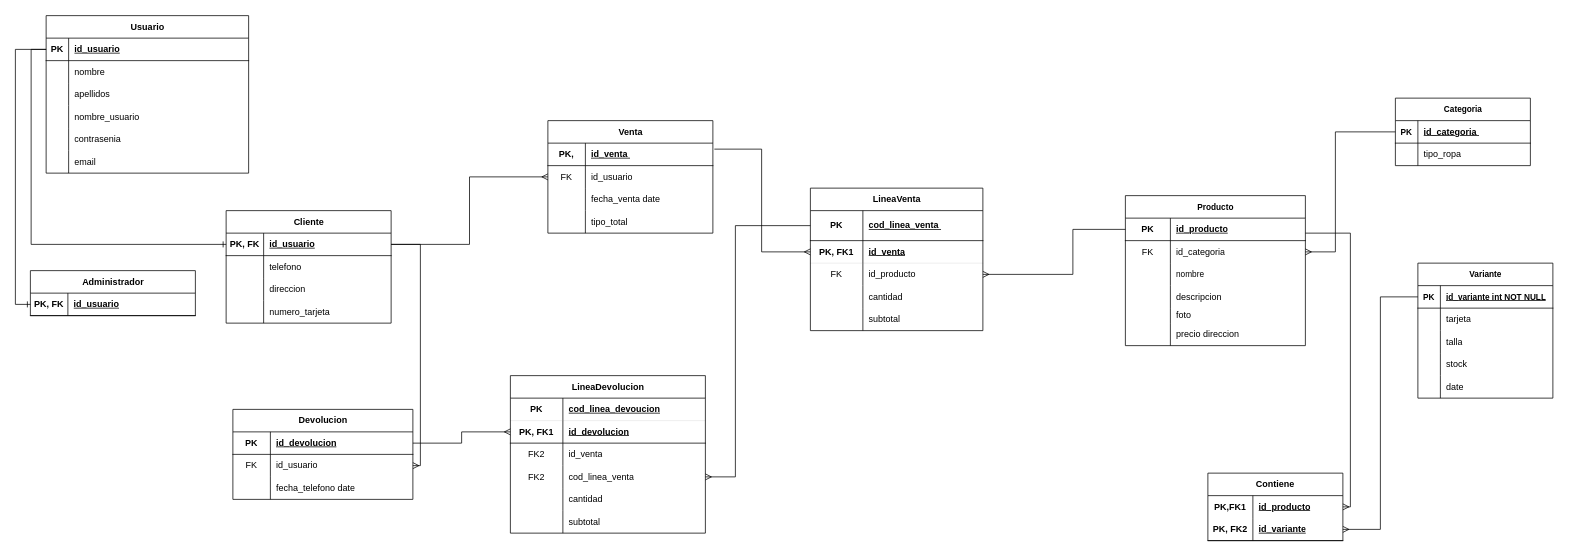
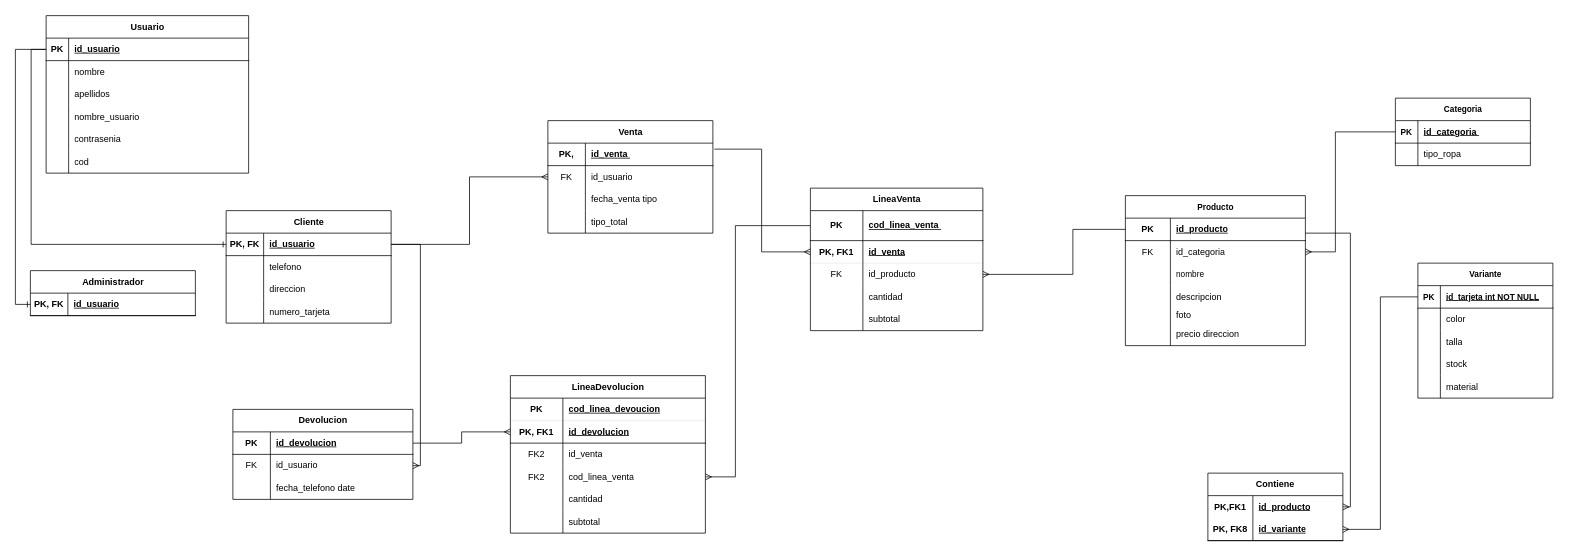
node "email": label "email" -> "cod"
node "fecha_venta date": label "fecha_venta date" -> "fecha_venta tipo"
node "id_variante int NOT NULL": label "id_variante int NOT NULL" -> "id_tarjeta int NOT NULL"
node "tarjeta": label "tarjeta" -> "color"
node "date": label "date" -> "material"
node "PK, FK2": label "PK, FK2" -> "PK, FK8"
